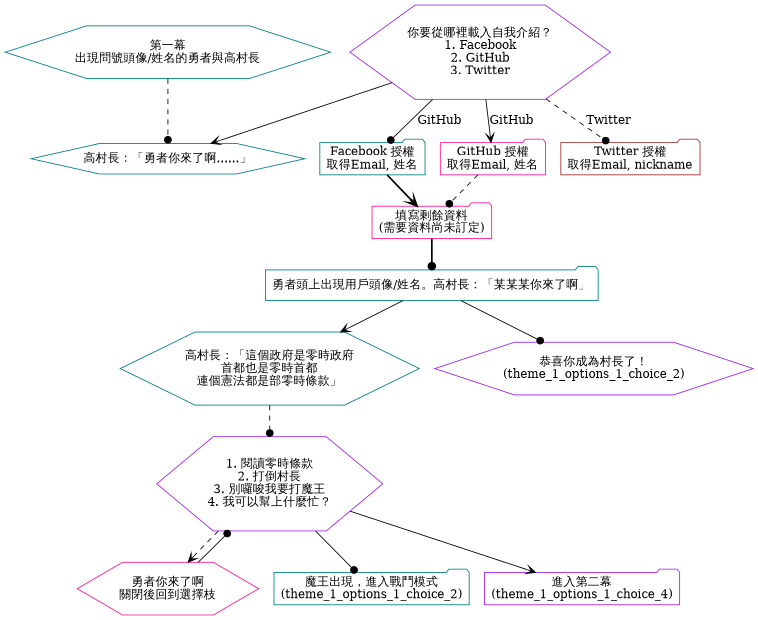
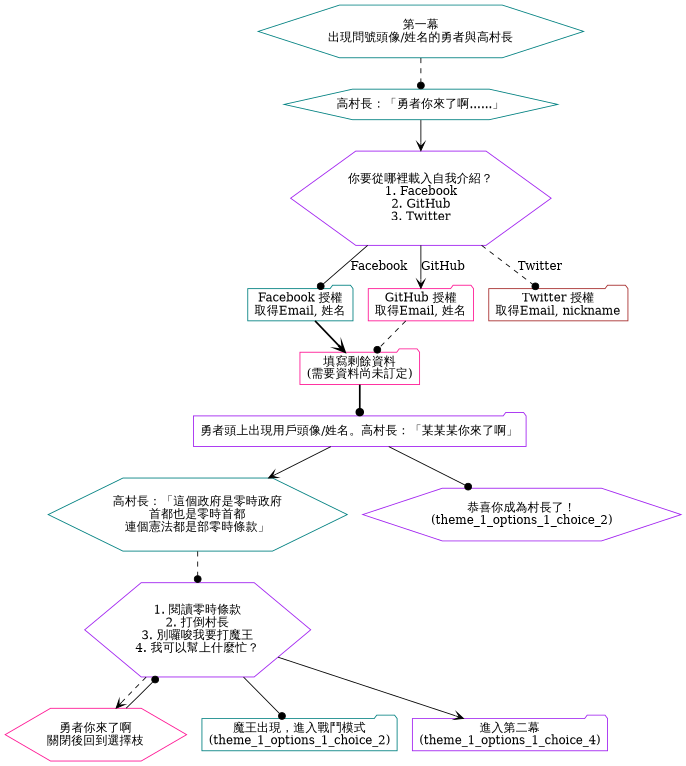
edge "你要從哪裡載入自我介紹？ 1. Facebook 2. GitHub 3. Twitter" -> "高村長：「勇者你來了啊......」": reversed
edge "你要從哪裡載入自我介紹？ 1. Facebook 2. GitHub 3. Twitter" -> "Facebook 授權 取得Email, 姓名": label "GitHub" -> "Facebook"
node "勇者頭上出現用戶頭像/姓名。高村長：「某某某你來了啊」": color teal -> purple
